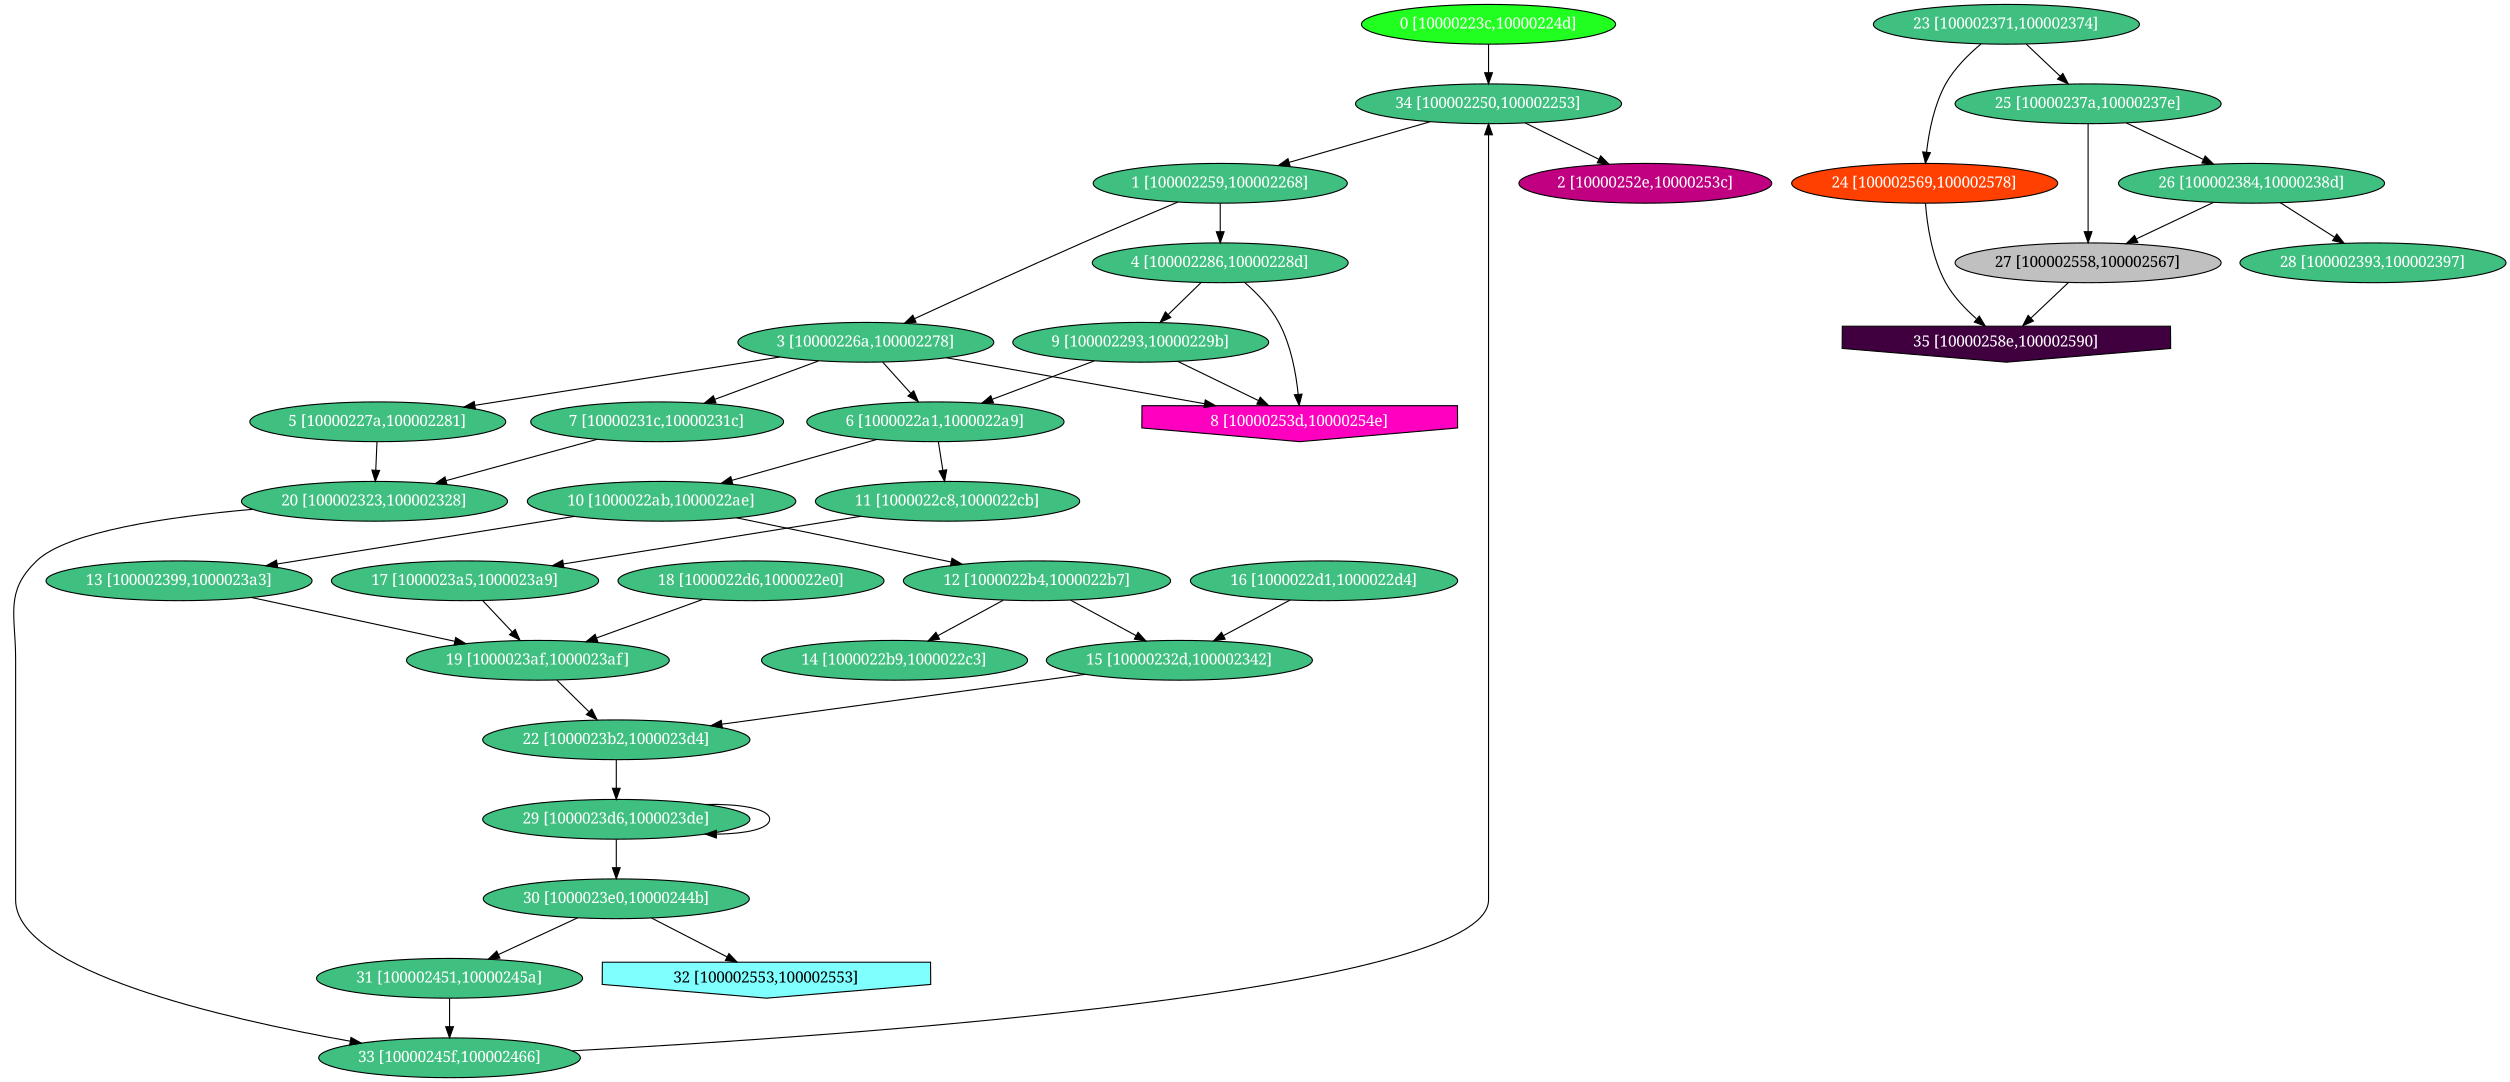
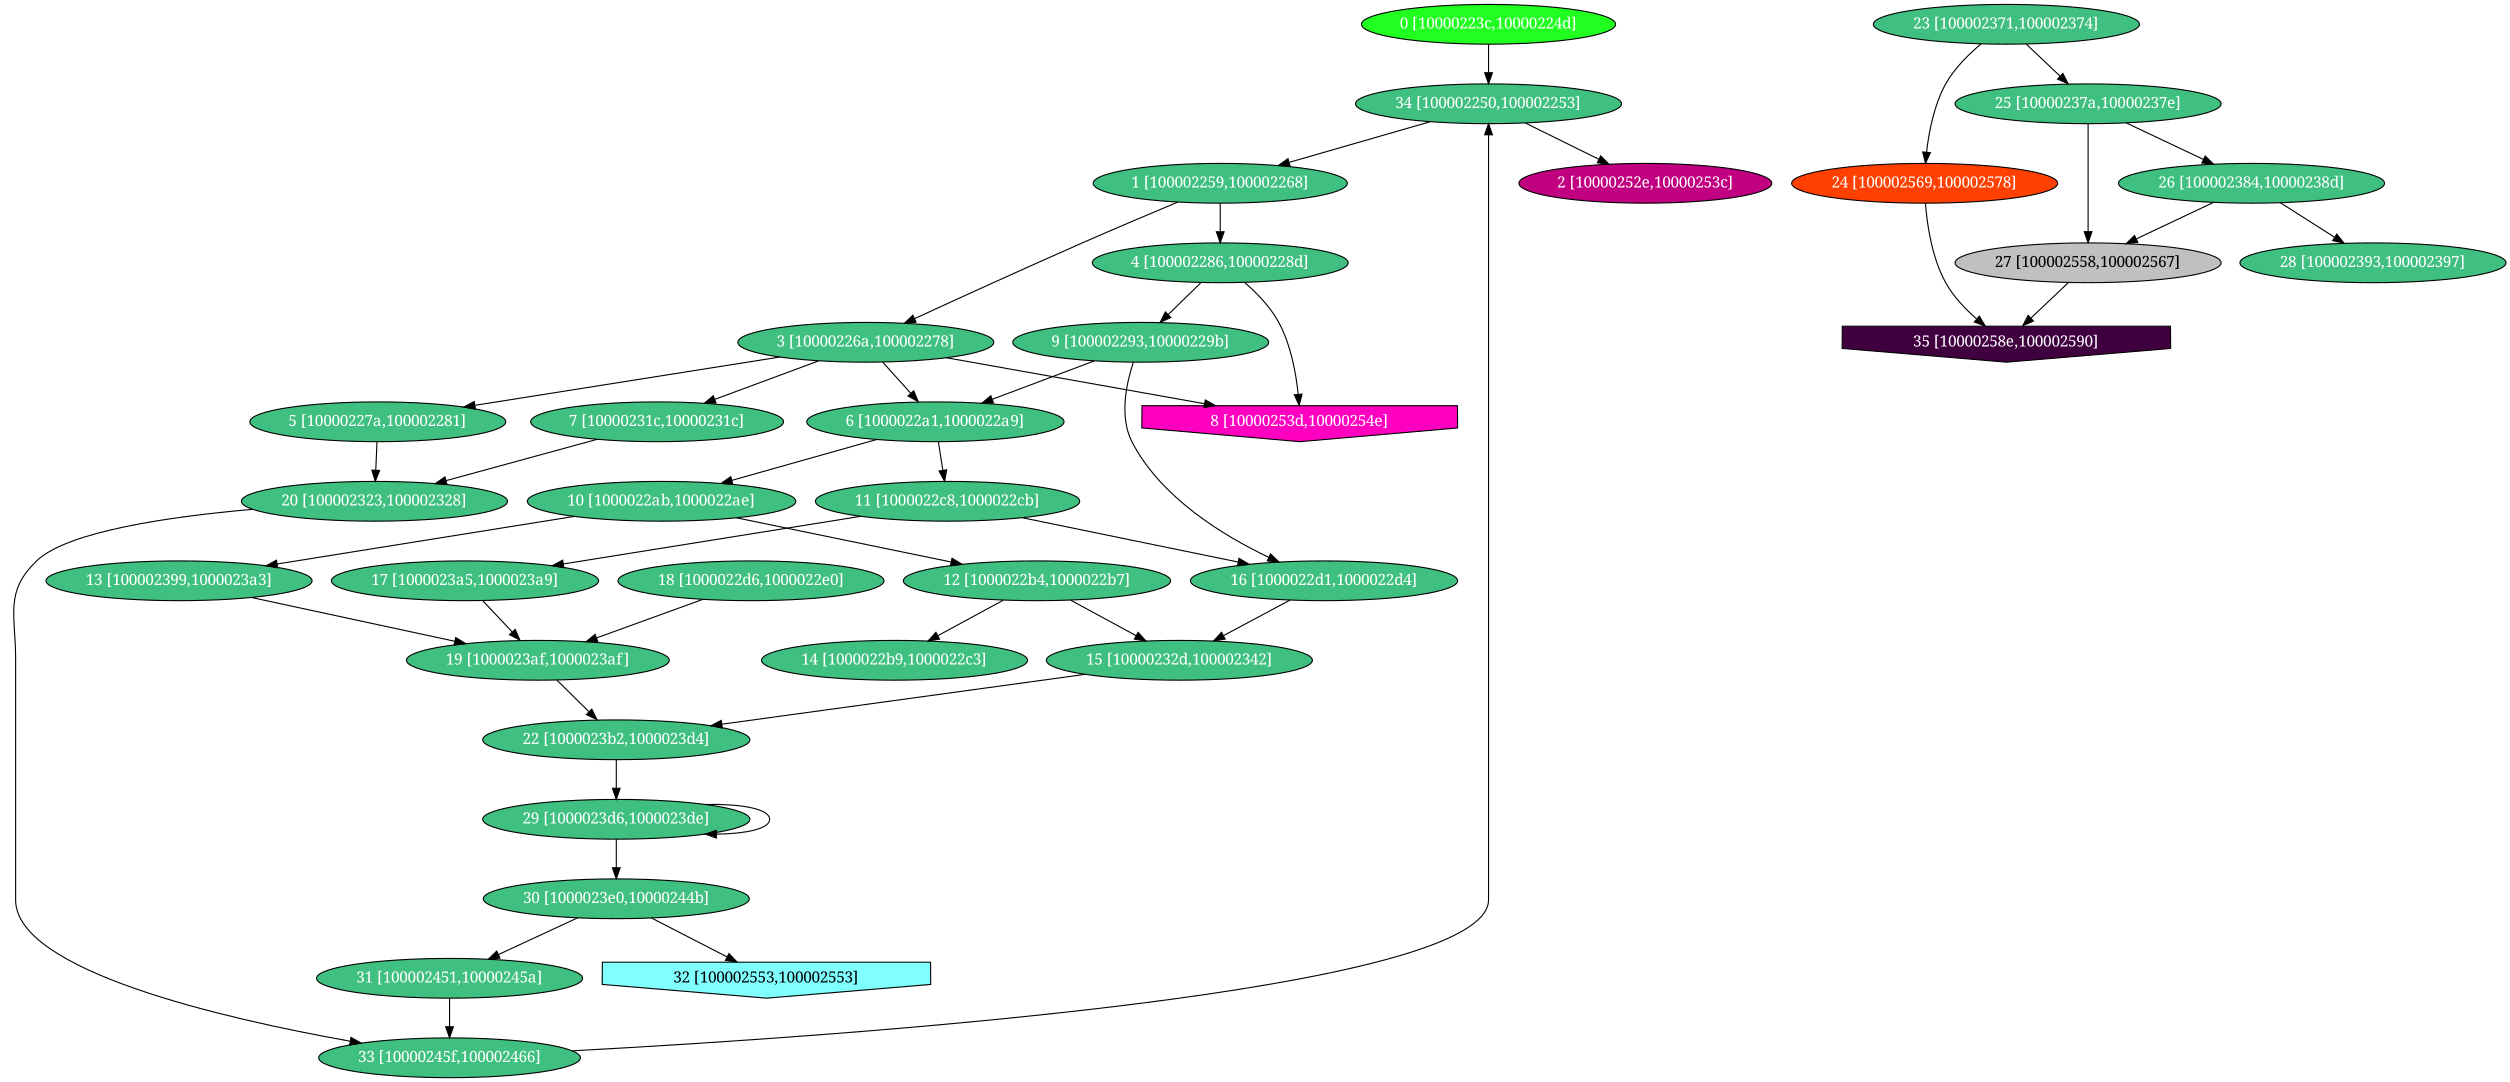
edge "9 [100002293,10000229b]" -> "8 [10000253d,10000254e]": now "9 [100002293,10000229b]" -> "16 [1000022d1,1000022d4]"
edge "11 [1000022c8,1000022cb]" -> "16 [1000022d1,1000022d4]": added
